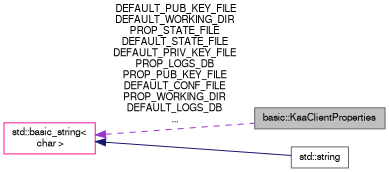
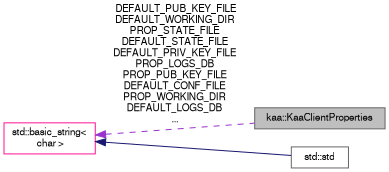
node "basic::KaaClientProperties": label "basic::KaaClientProperties" -> "kaa::KaaClientProperties"
node "std::string": label "std::string" -> "std::std"
